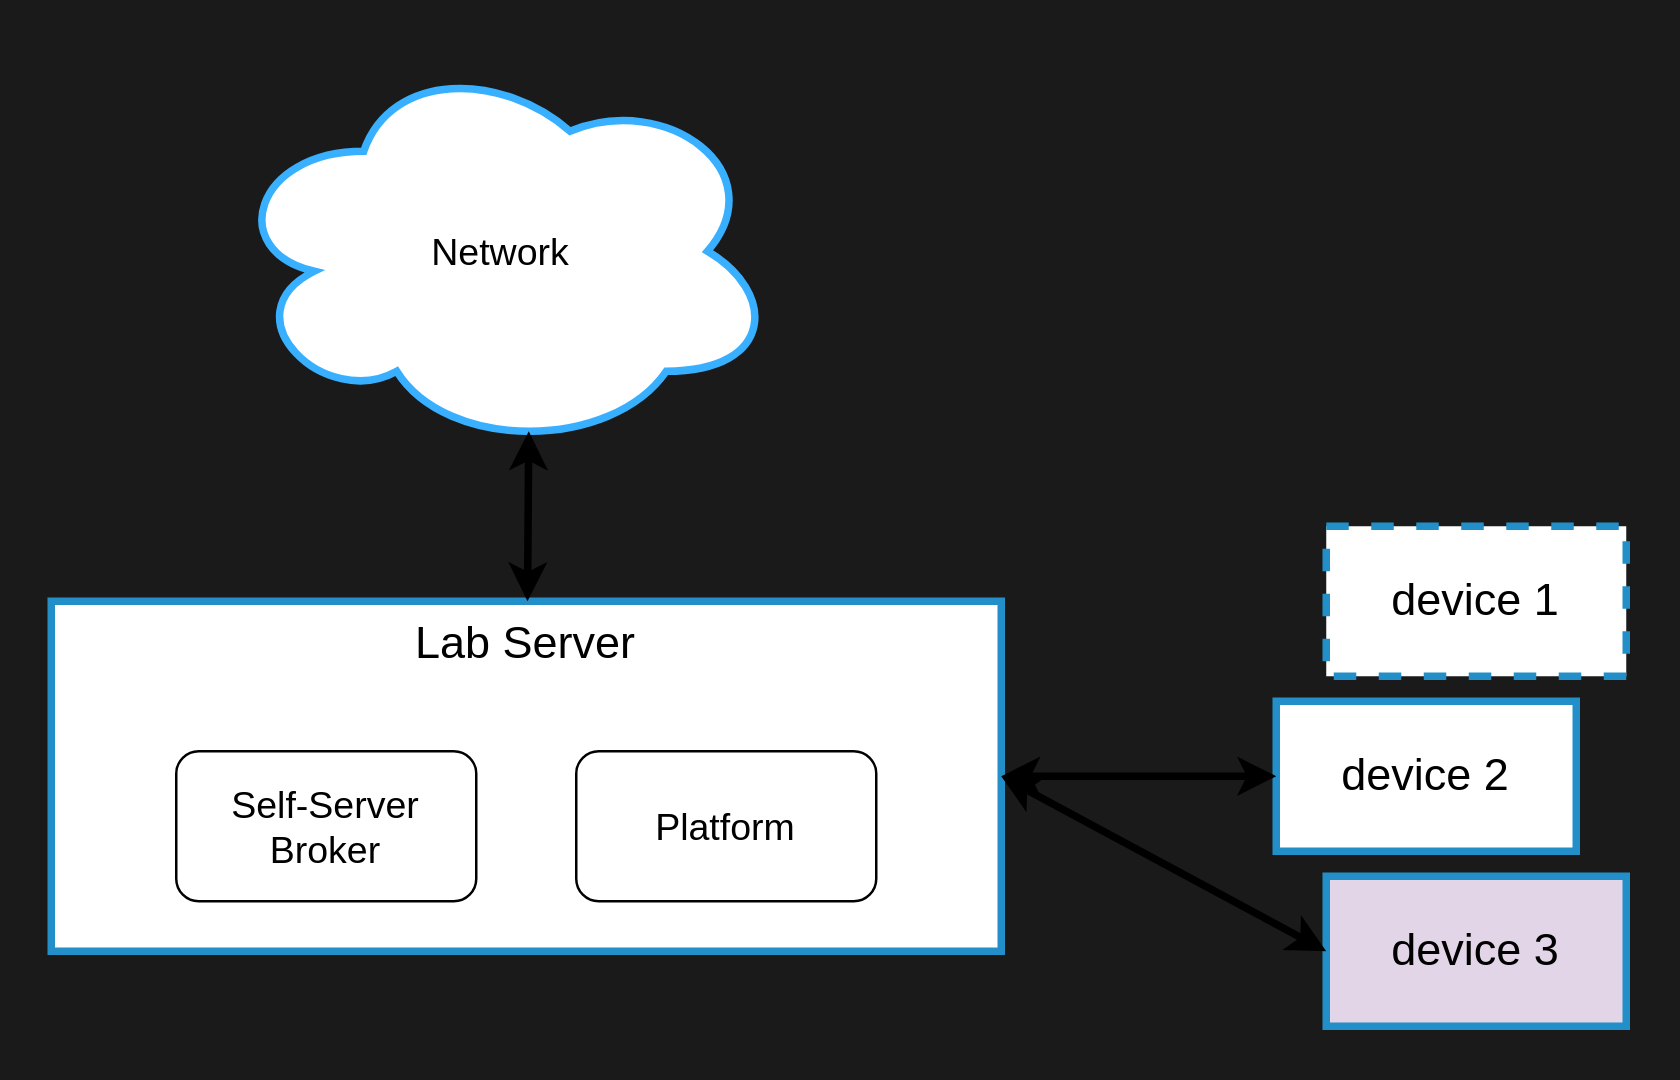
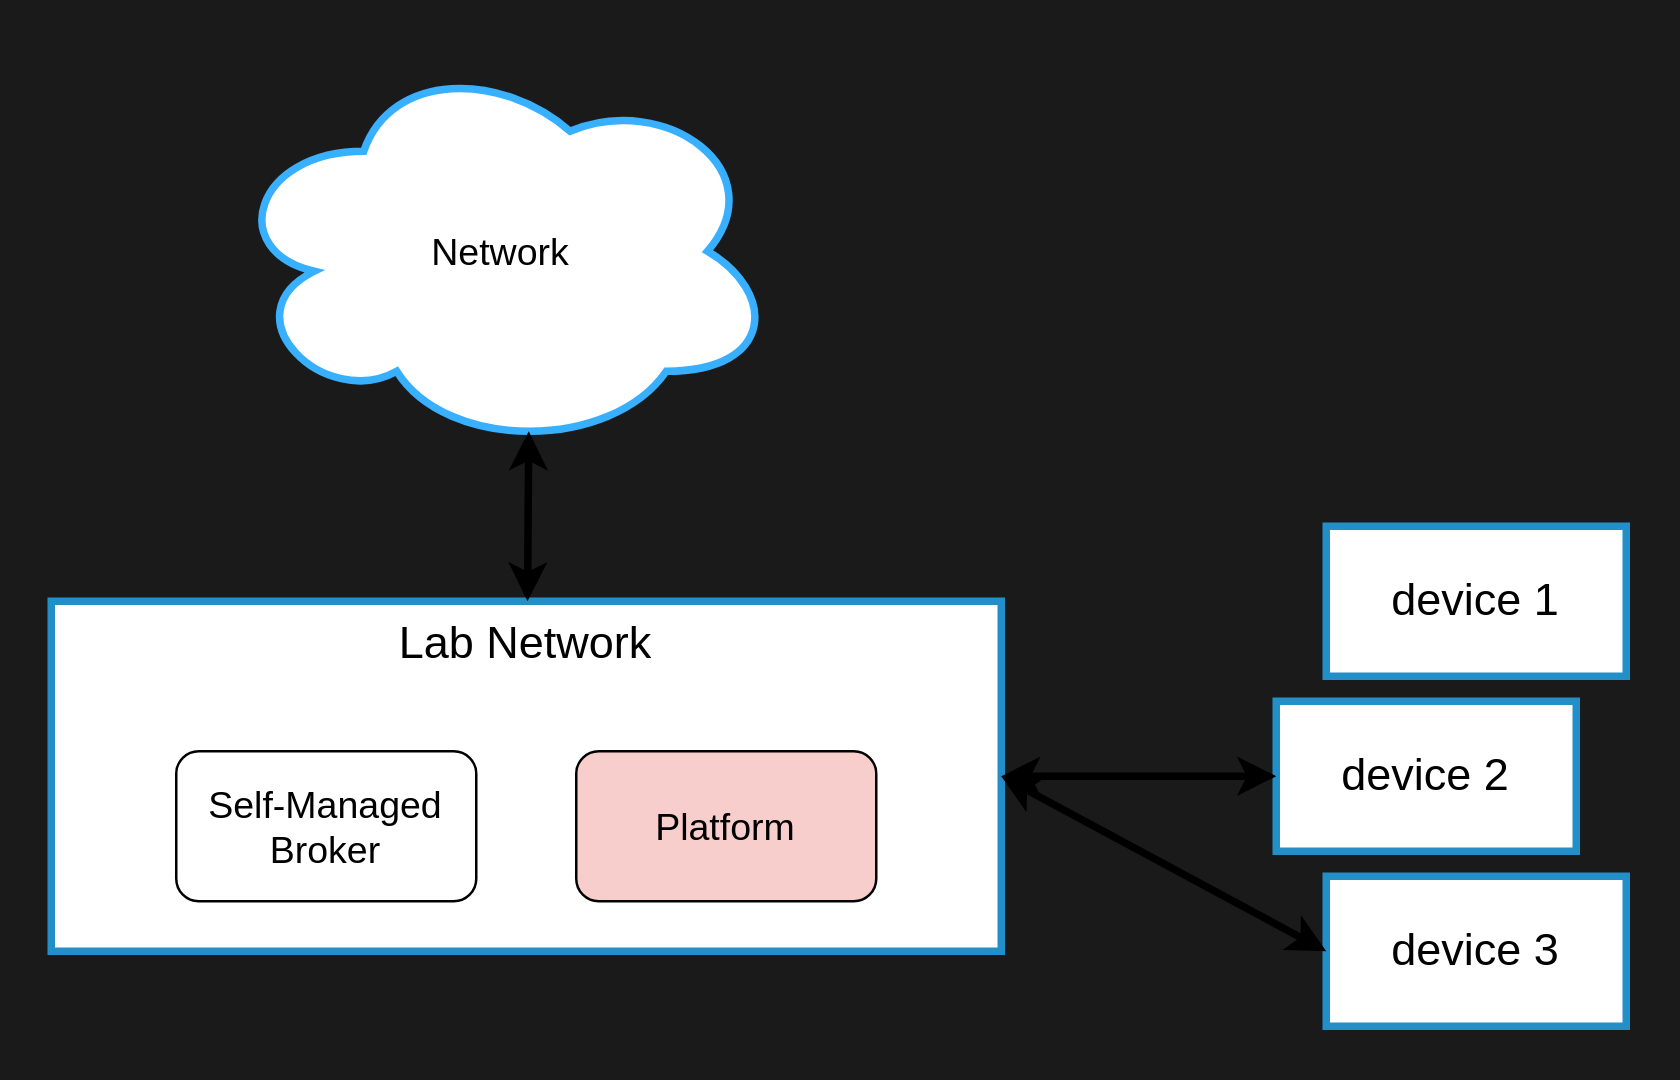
node "device 1": style dashed -> solid
node "Lab Server": label "Lab Server" -> "Lab Network"
node "Self-ServerBroker": label "Self-ServerBroker" -> "Self-ManagedBroker"
node "Platform": fillcolor #ffffff -> #f8cecc
node "device 3": fillcolor #e1d5e7 -> #ffffff
